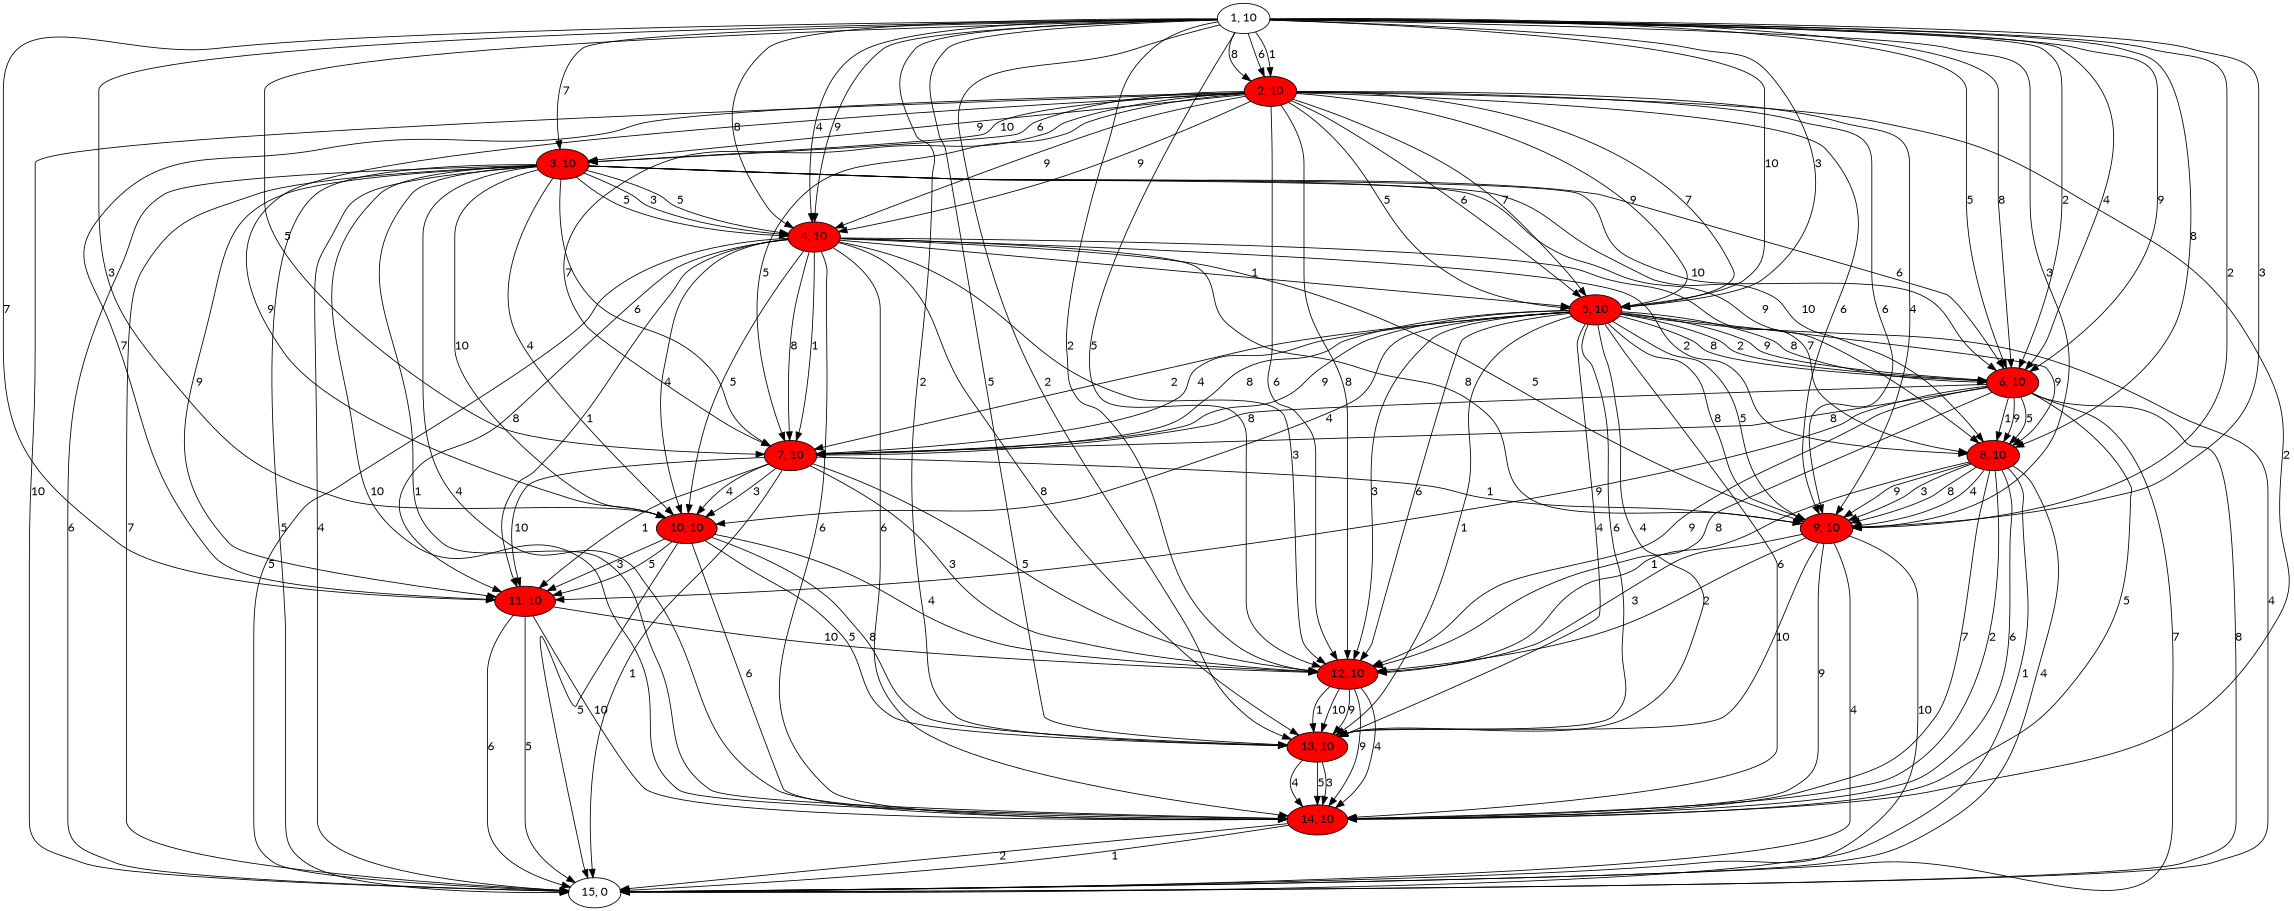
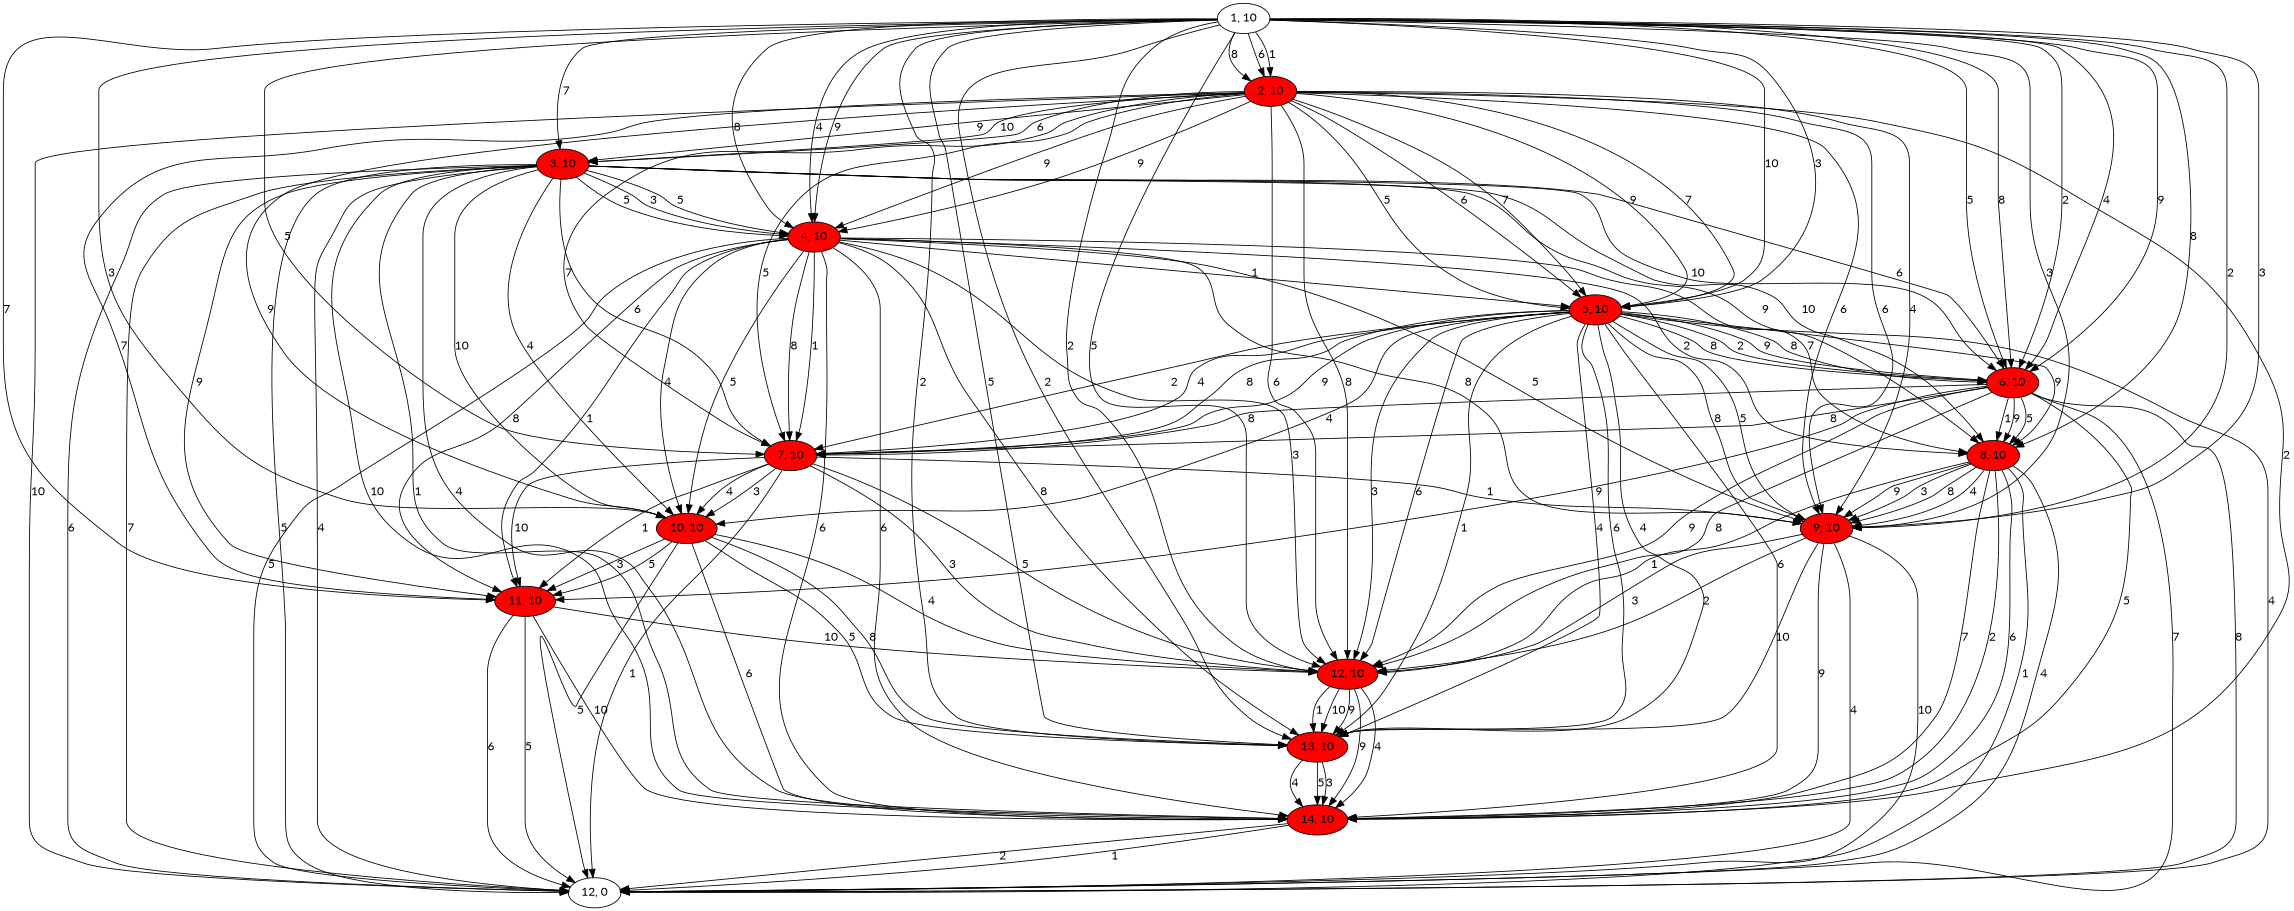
node "15, 0": label "15, 0" -> "12, 0"
